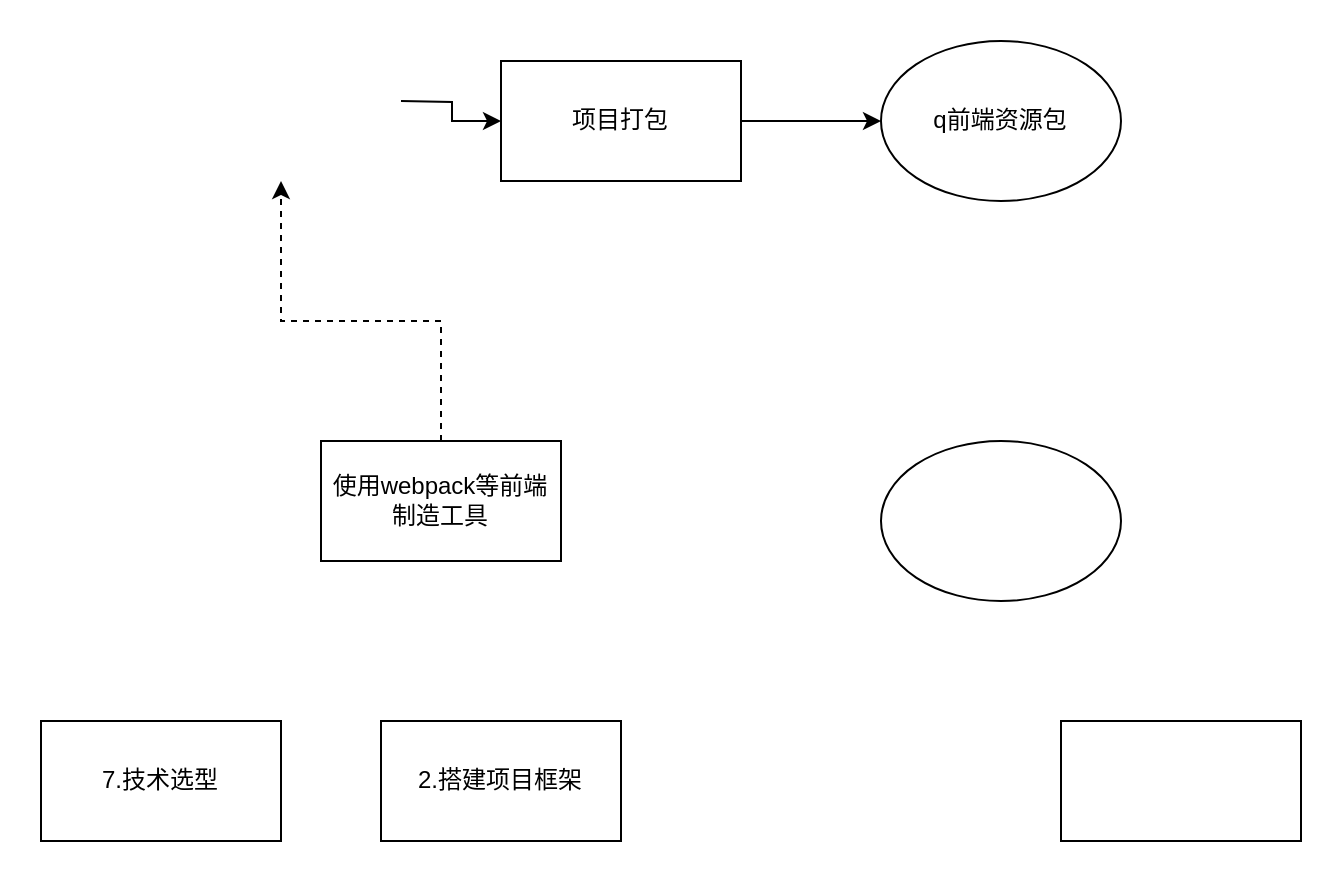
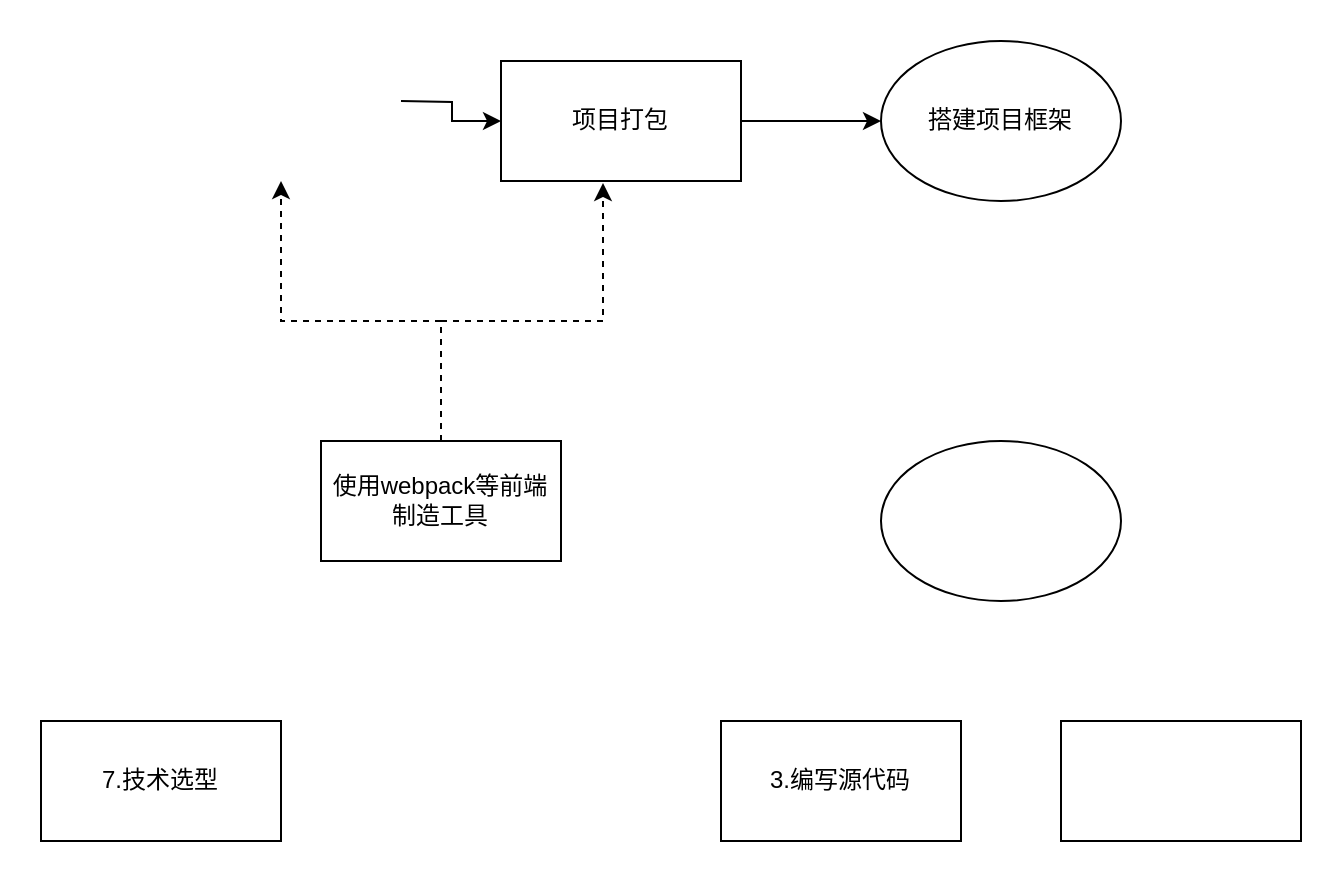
node "q前端资源包": label "q前端资源包" -> "搭建项目框架"
edge "使用webpack等前端制造工具" -> "项目打包": added
node "2.搭建项目框架": removed
node "3.编写源代码": added
